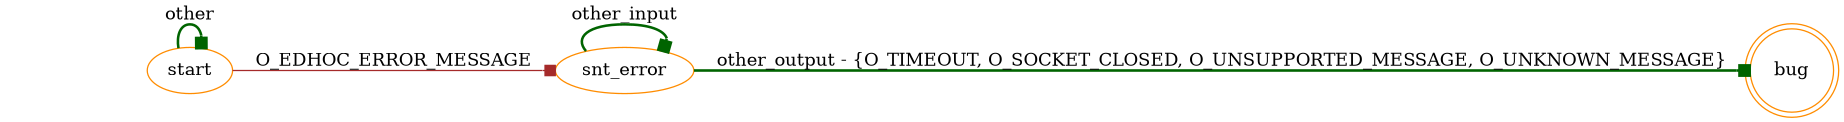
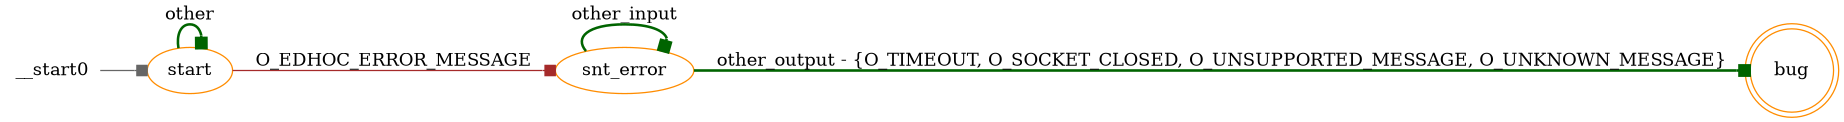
node "__start0": added
